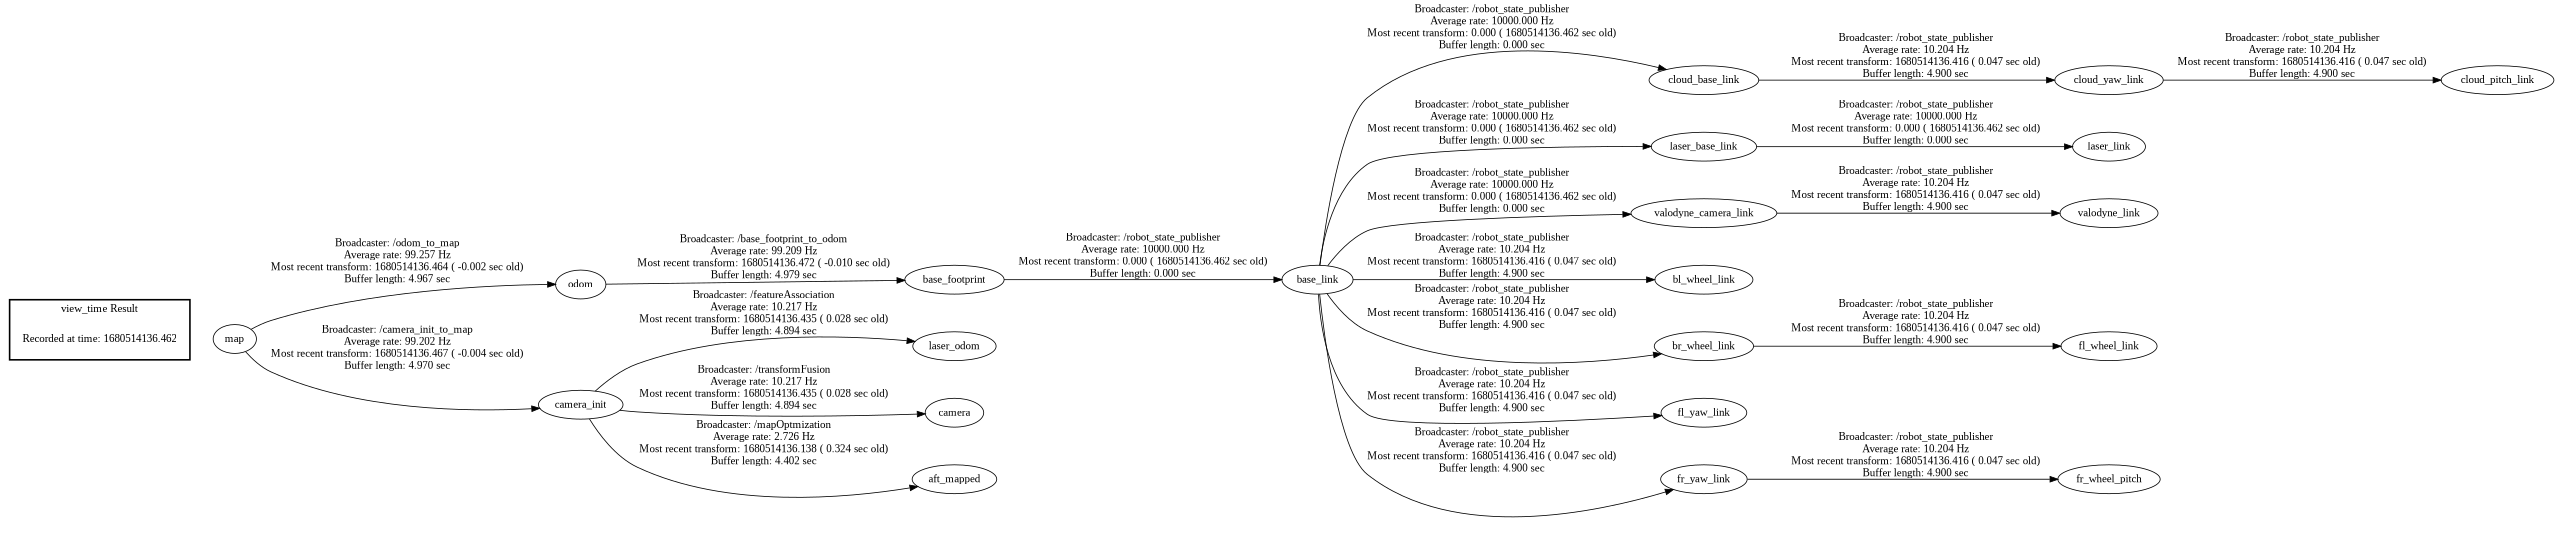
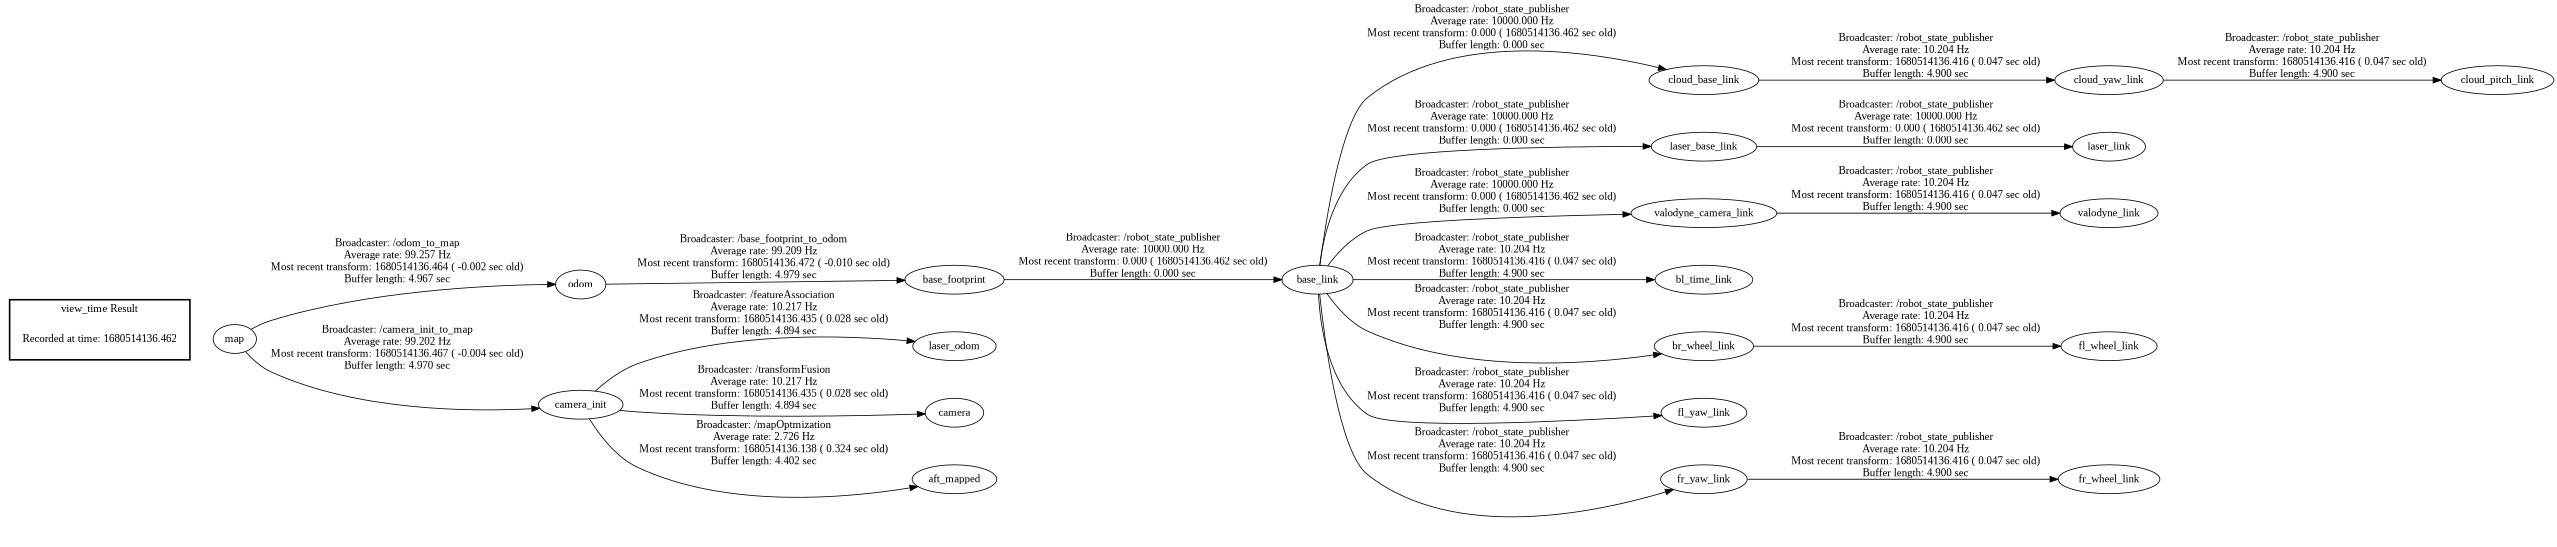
node "bl_wheel_link": label "bl_wheel_link" -> "bl_time_link"
node "fr_wheel_pitch": label "fr_wheel_pitch" -> "fr_wheel_link"
